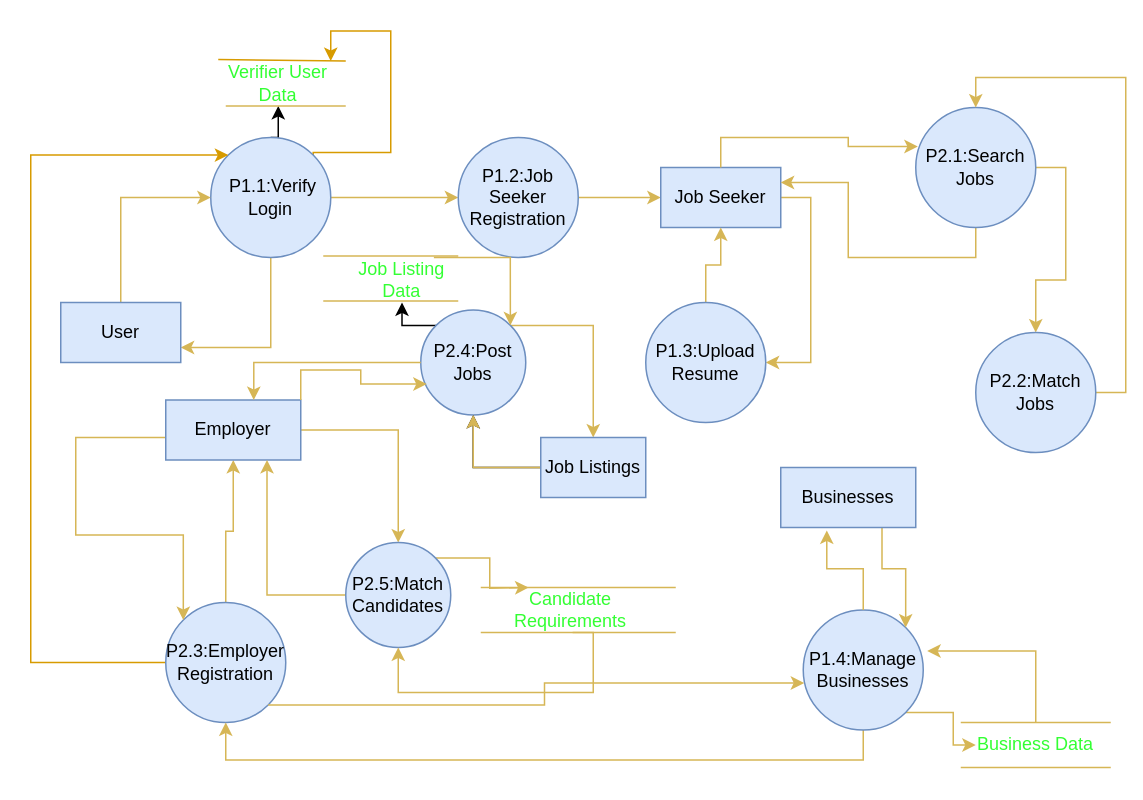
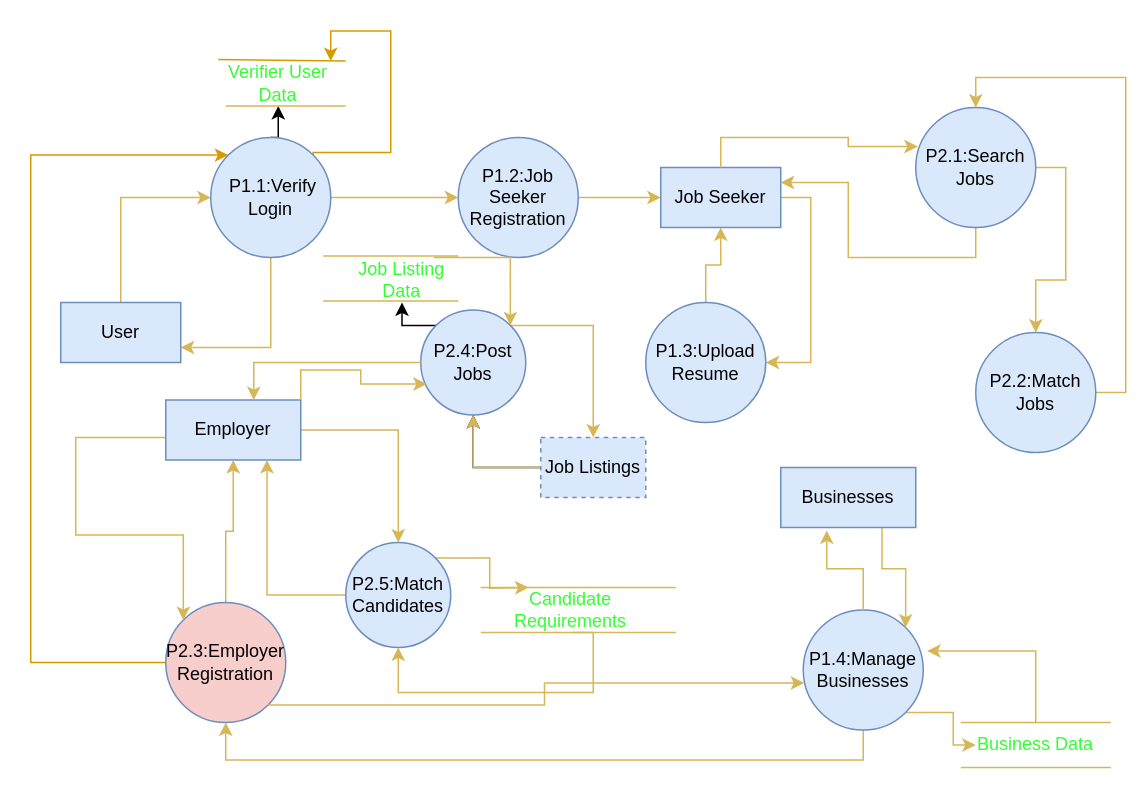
node "Job Listings": style solid -> dashed
node "P2.3:Employer Registration": fillcolor #dae8fc -> #f8cecc
